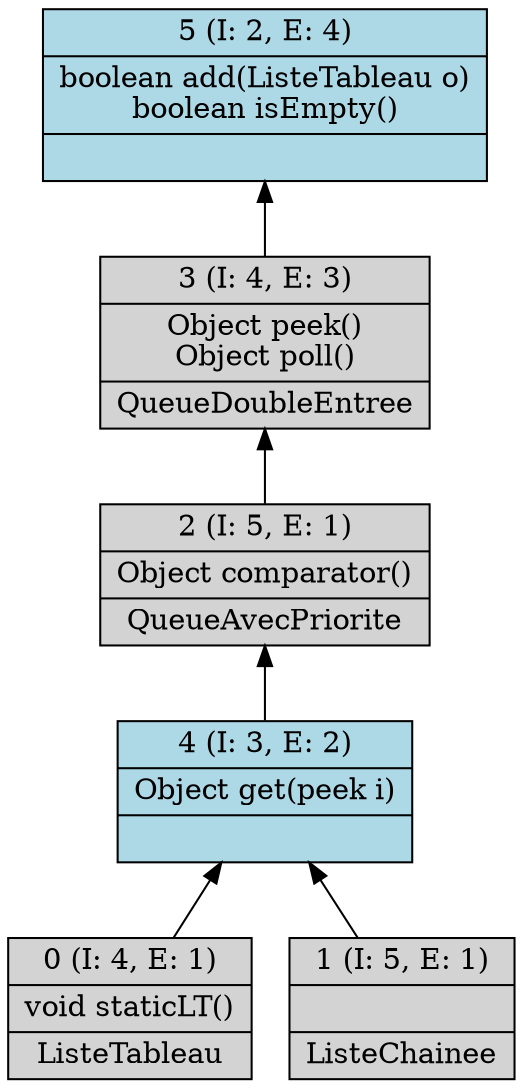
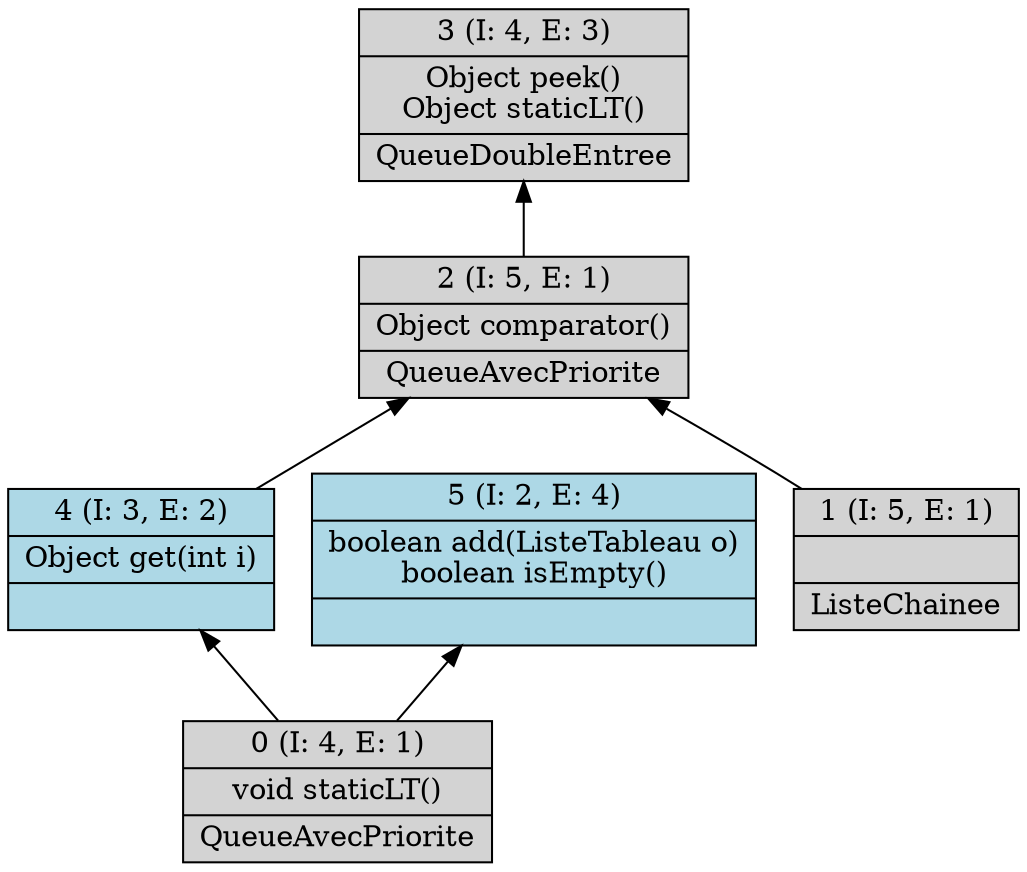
edge "3 (I: 4, E: 3)" -> "5 (I: 2, E: 4)": now "0 (I: 4, E: 1)" -> "5 (I: 2, E: 4)"
node "3 (I: 4, E: 3)": text "Object poll()" -> "Object staticLT()"
node "4 (I: 3, E: 2)": text "Object get(peek i)" -> "Object get(int i)"
edge "1 (I: 5, E: 1)" -> "4 (I: 3, E: 2)": now "1 (I: 5, E: 1)" -> "2 (I: 5, E: 1)"
node "0 (I: 4, E: 1)": text "ListeTableau" -> "QueueAvecPriorite"
